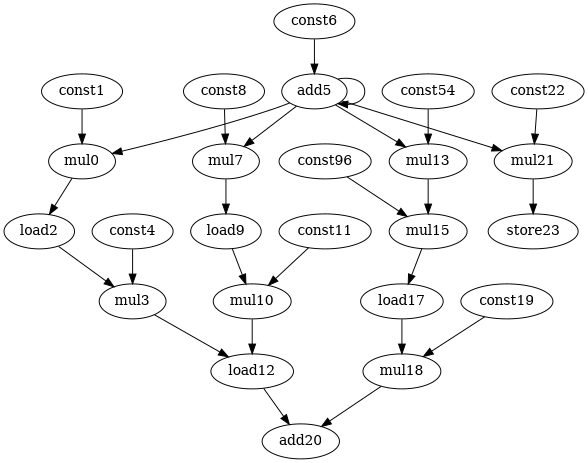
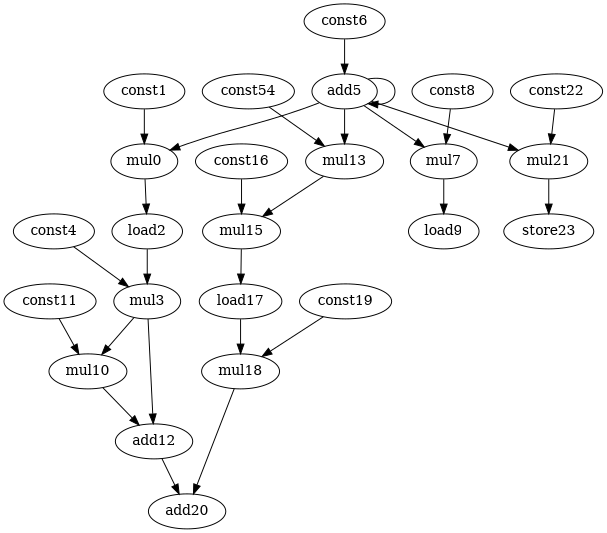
node "const96": label "const96" -> "const16"
edge "load9" -> "mul10": now "mul3" -> "mul10"
node "load12": label "load12" -> "add12"
